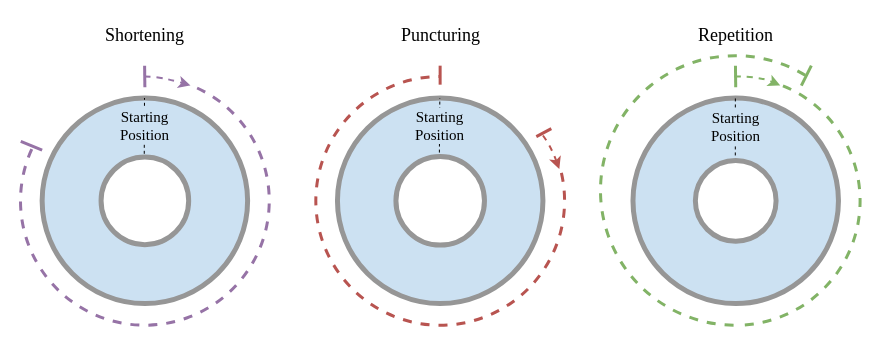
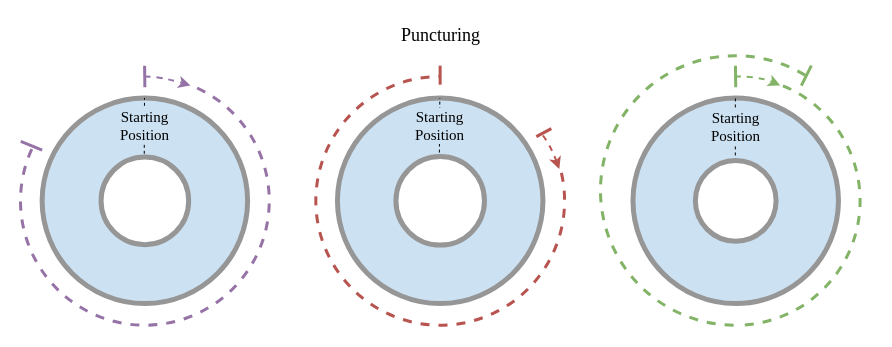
node "Shortening": removed
node "Repetition": removed
